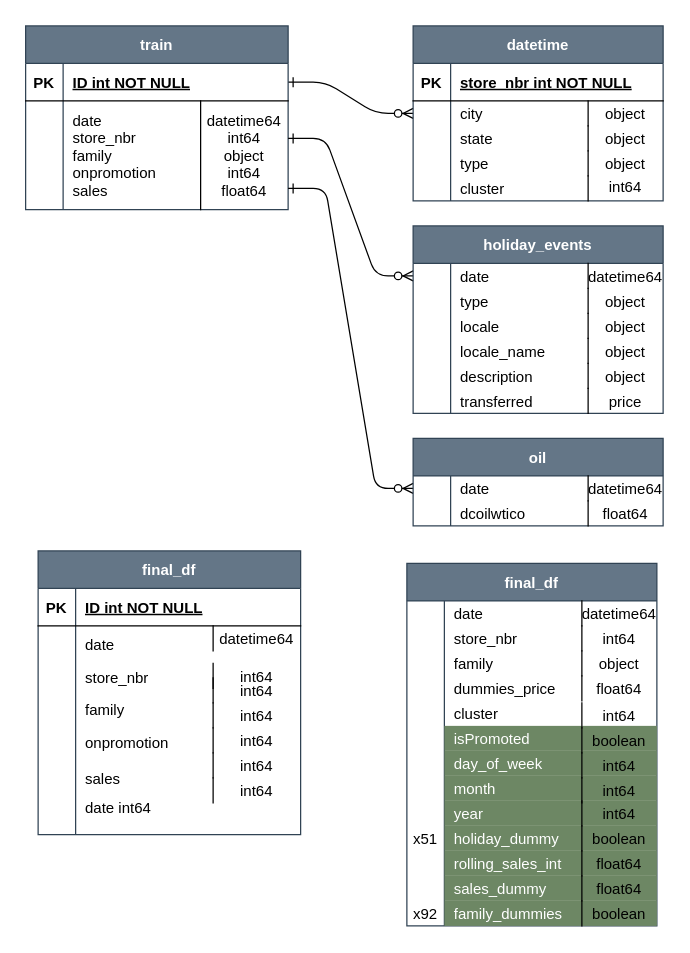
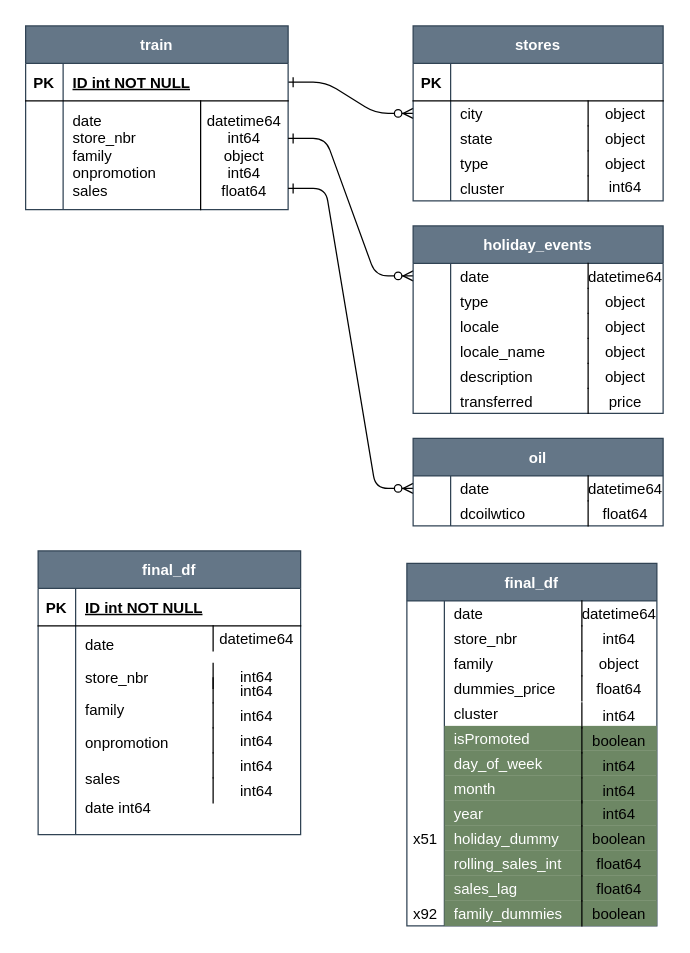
node "datetime": label "datetime" -> "stores"
node "store_nbr int NOT NULL": removed
node "sales_dummy": label "sales_dummy" -> "sales_lag"
